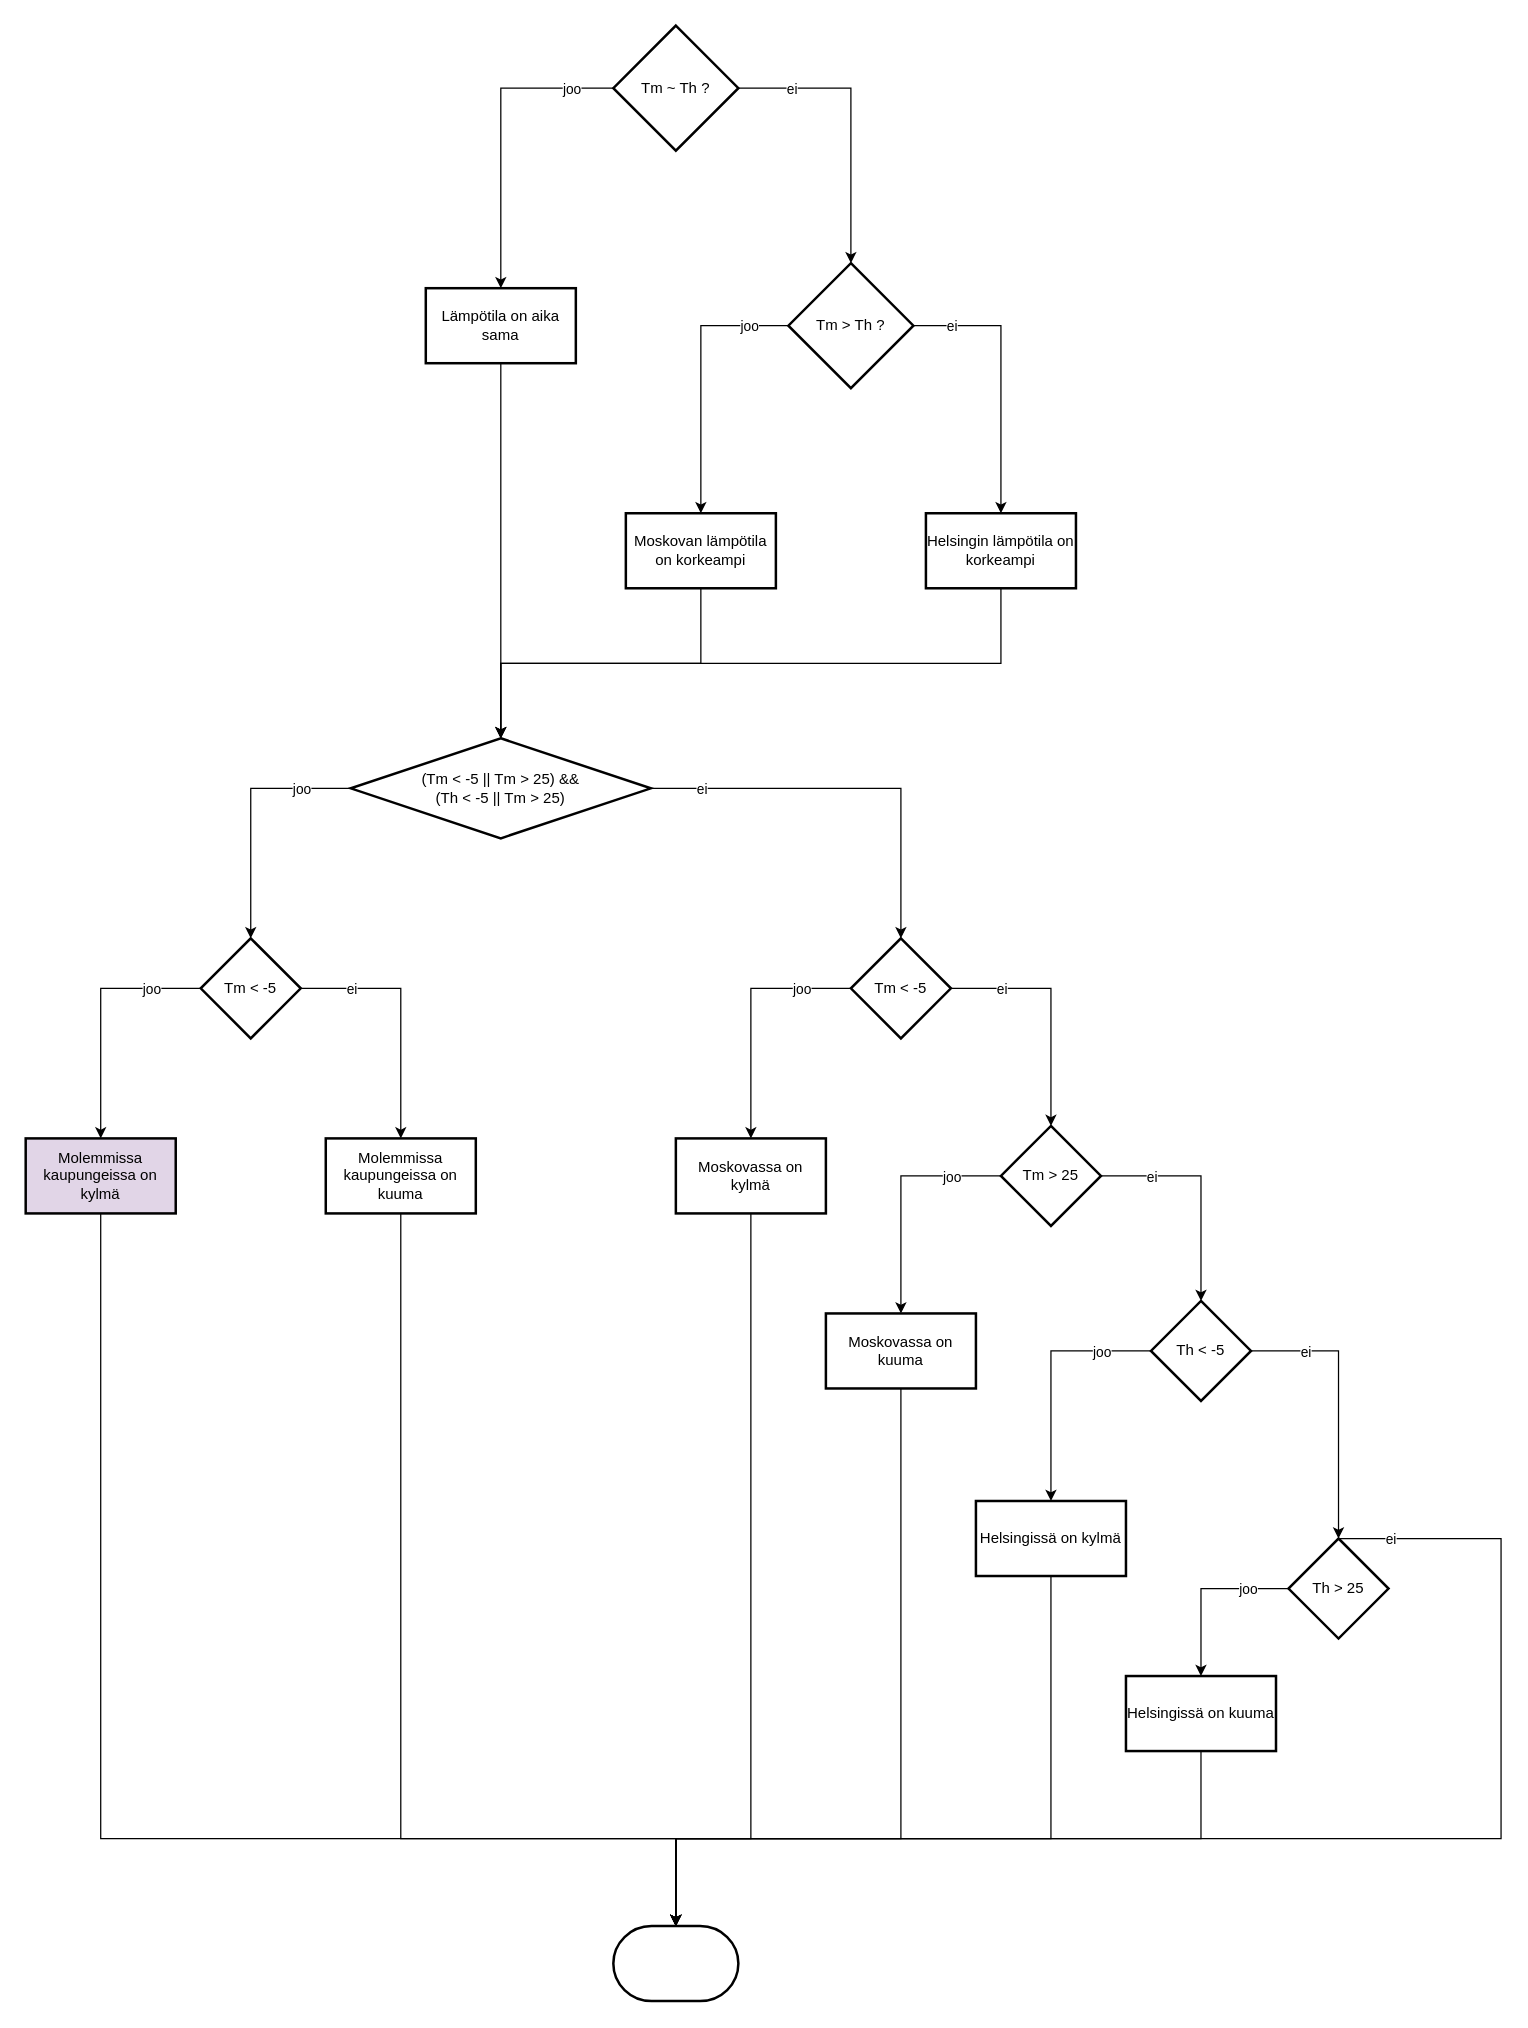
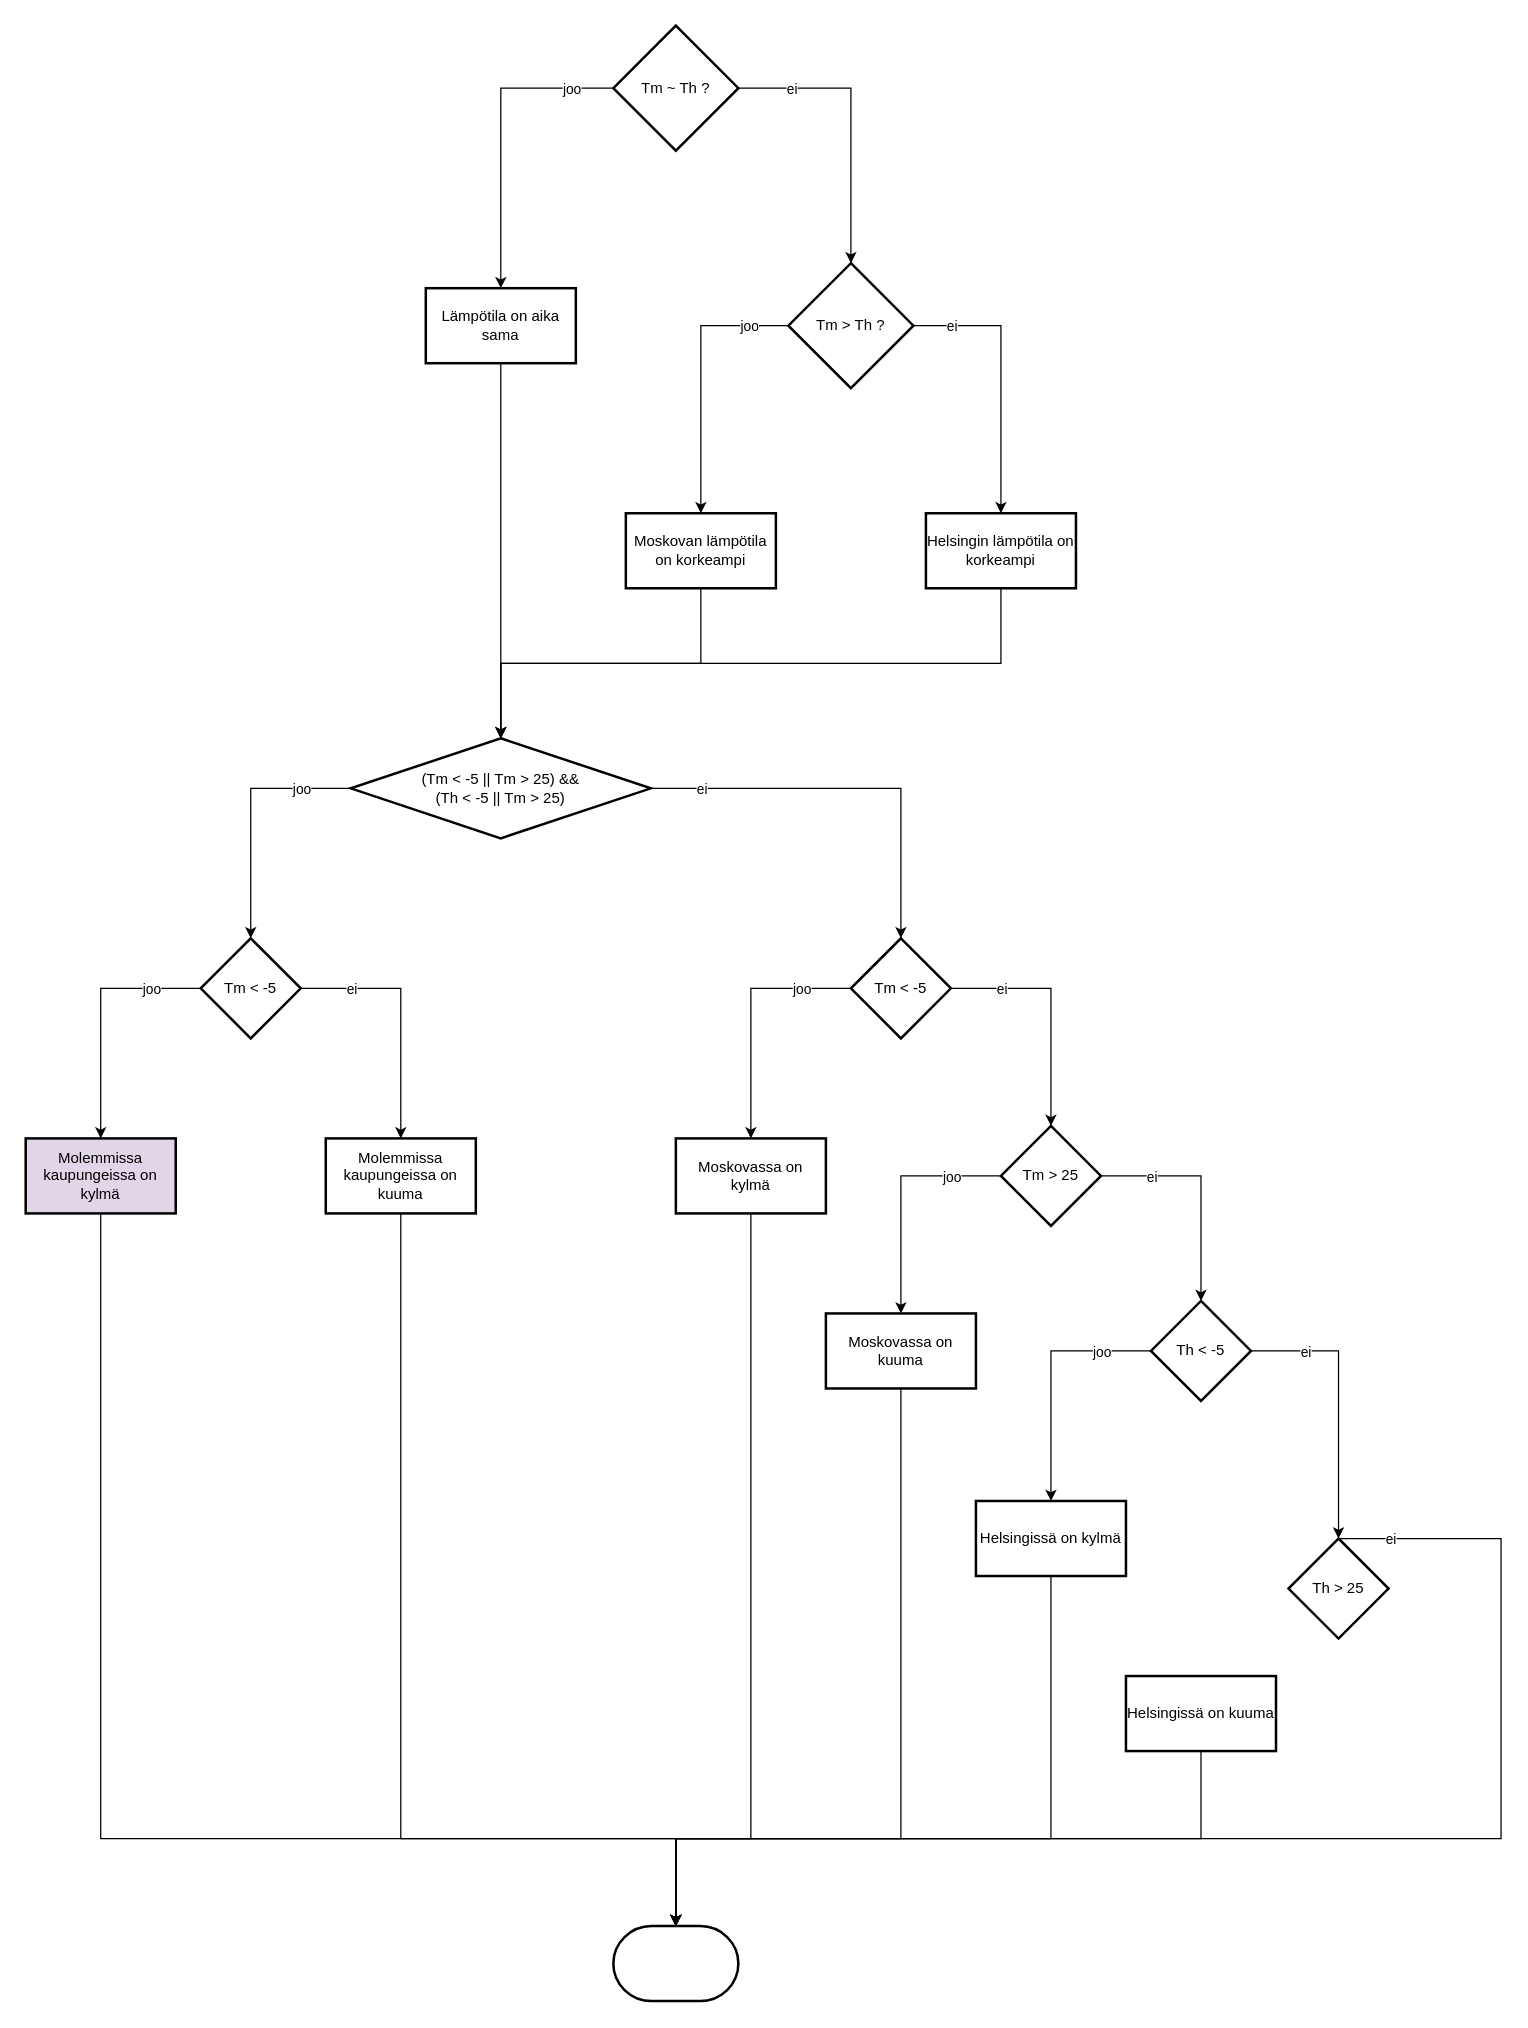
edge "Th > 25" -> "Helsingissä on kuuma": removed, label "joo"
